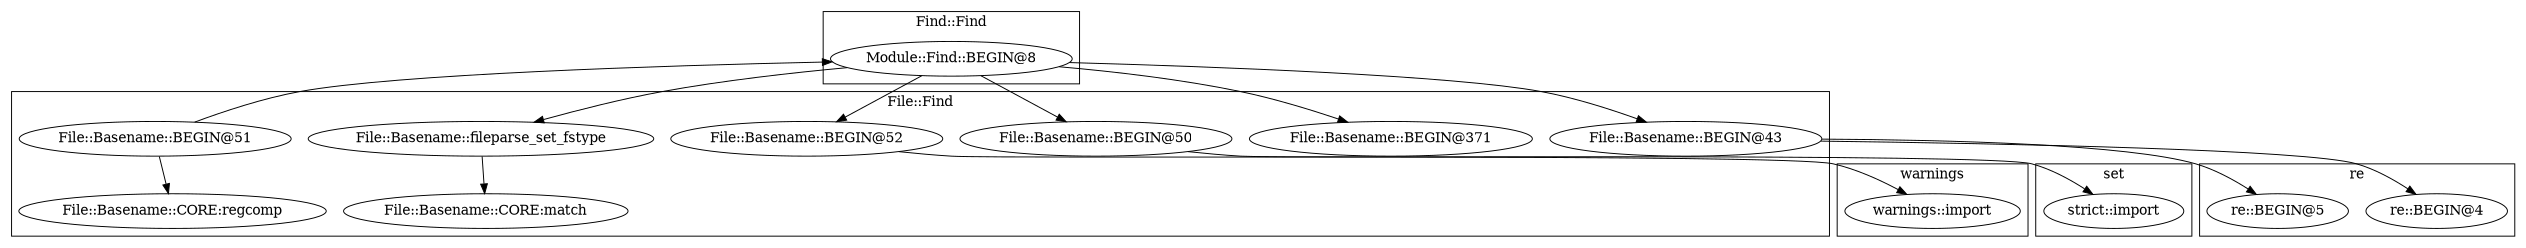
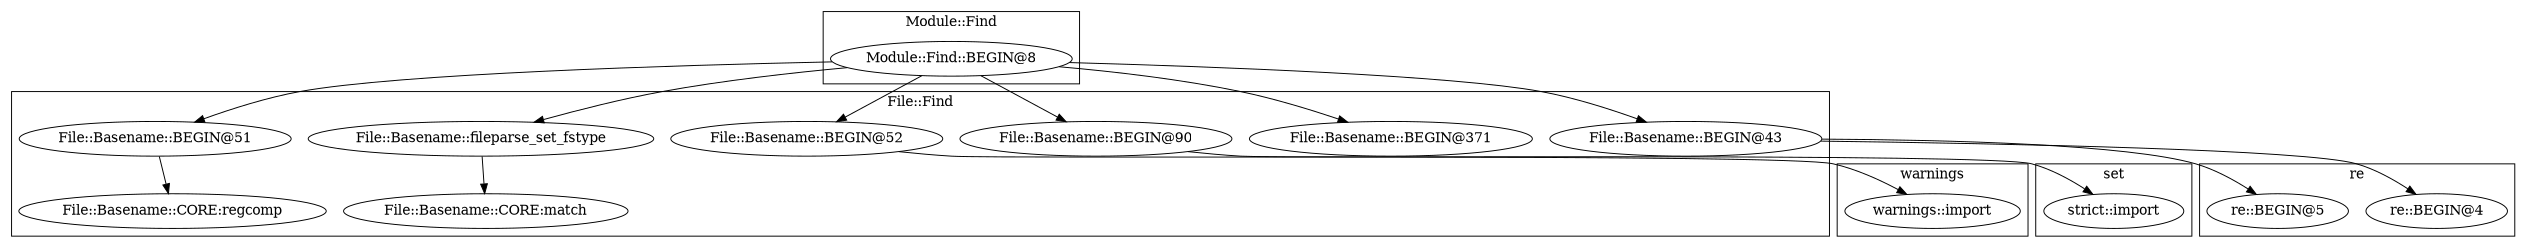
cluster "Find::Find": label "Find::Find" -> "Module::Find"
edge "File::Basename::BEGIN@51" -> "Module::Find::BEGIN@8": reversed
node "File::Basename::BEGIN@50": label "File::Basename::BEGIN@50" -> "File::Basename::BEGIN@90"
